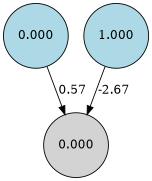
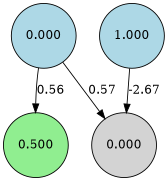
node "0.500": added
